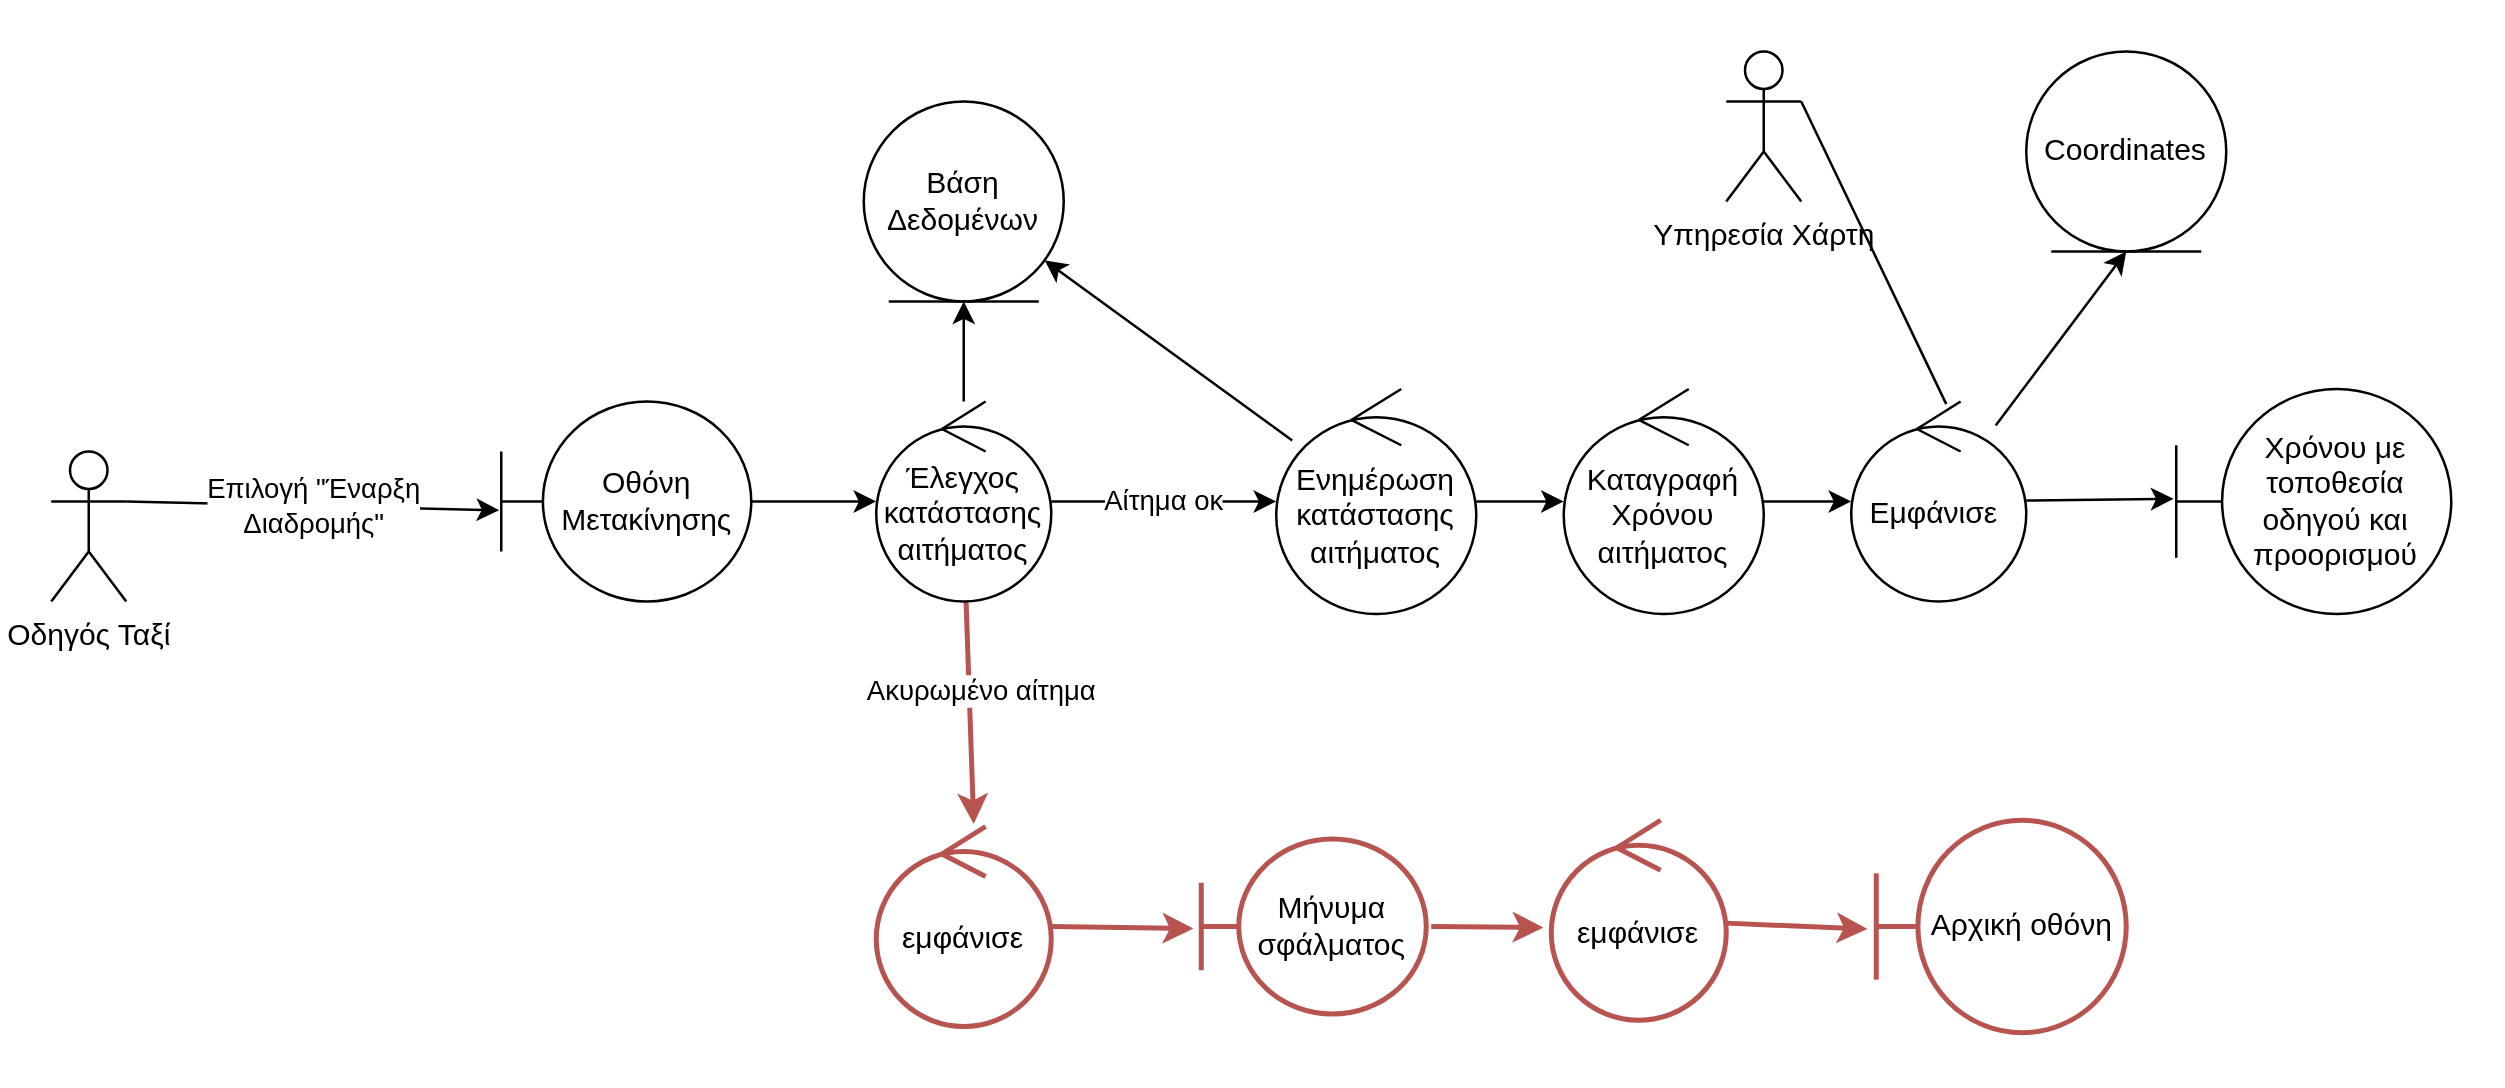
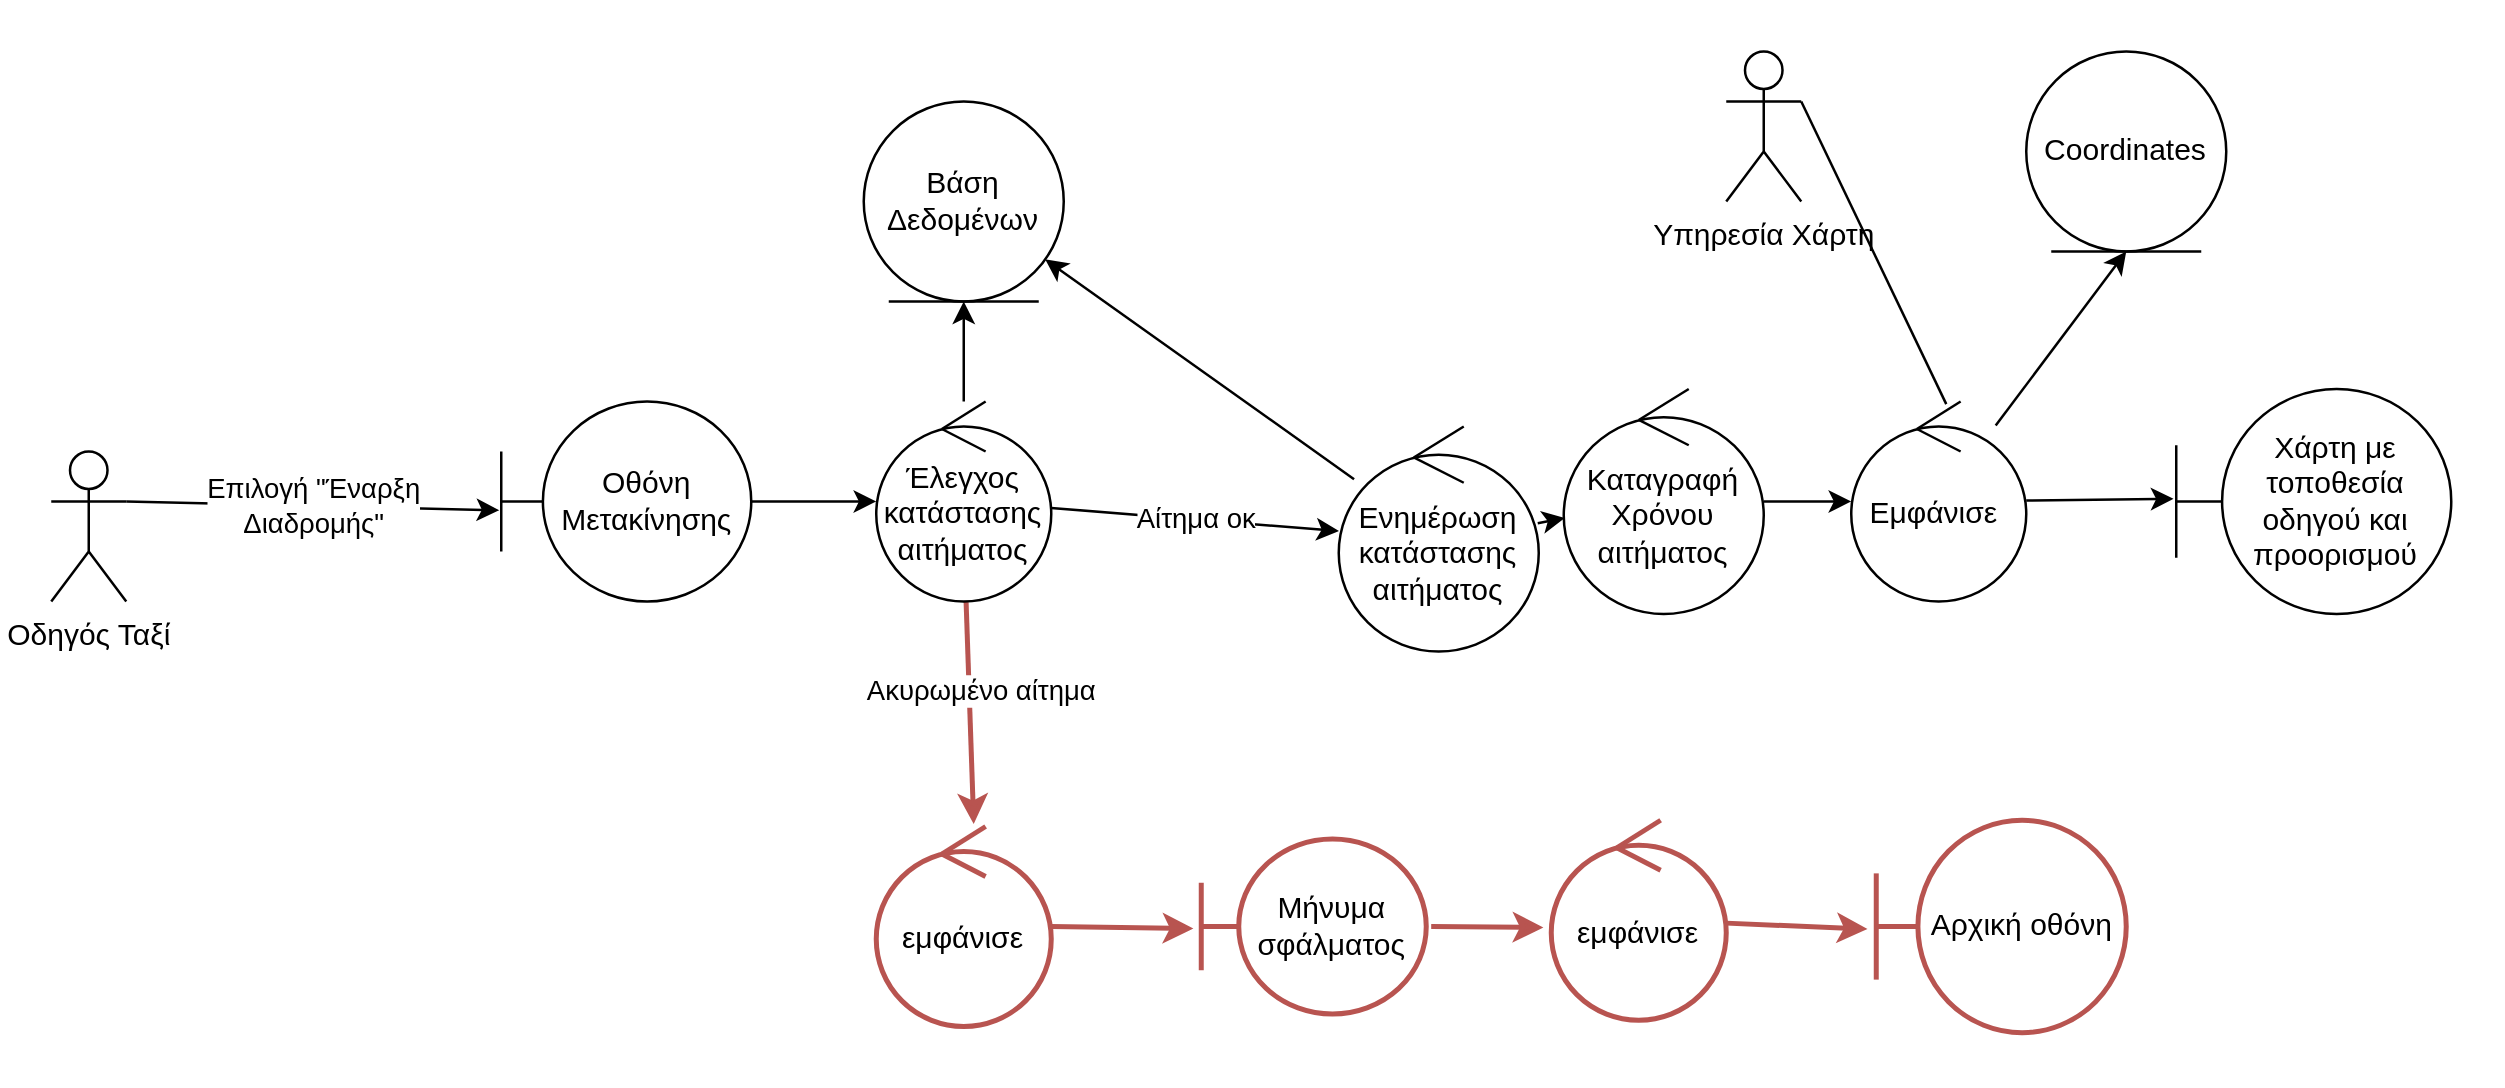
node "Ενημέρωση κατάστασης αιτήματος": moved (1376, 501) -> (1439, 539)
node "Χρόνου με τοποθεσία οδηγού και προορισμού": label "Χρόνου με τοποθεσία οδηγού και προορισμού" -> "Χάρτη με τοποθεσία οδηγού και προορισμού"
